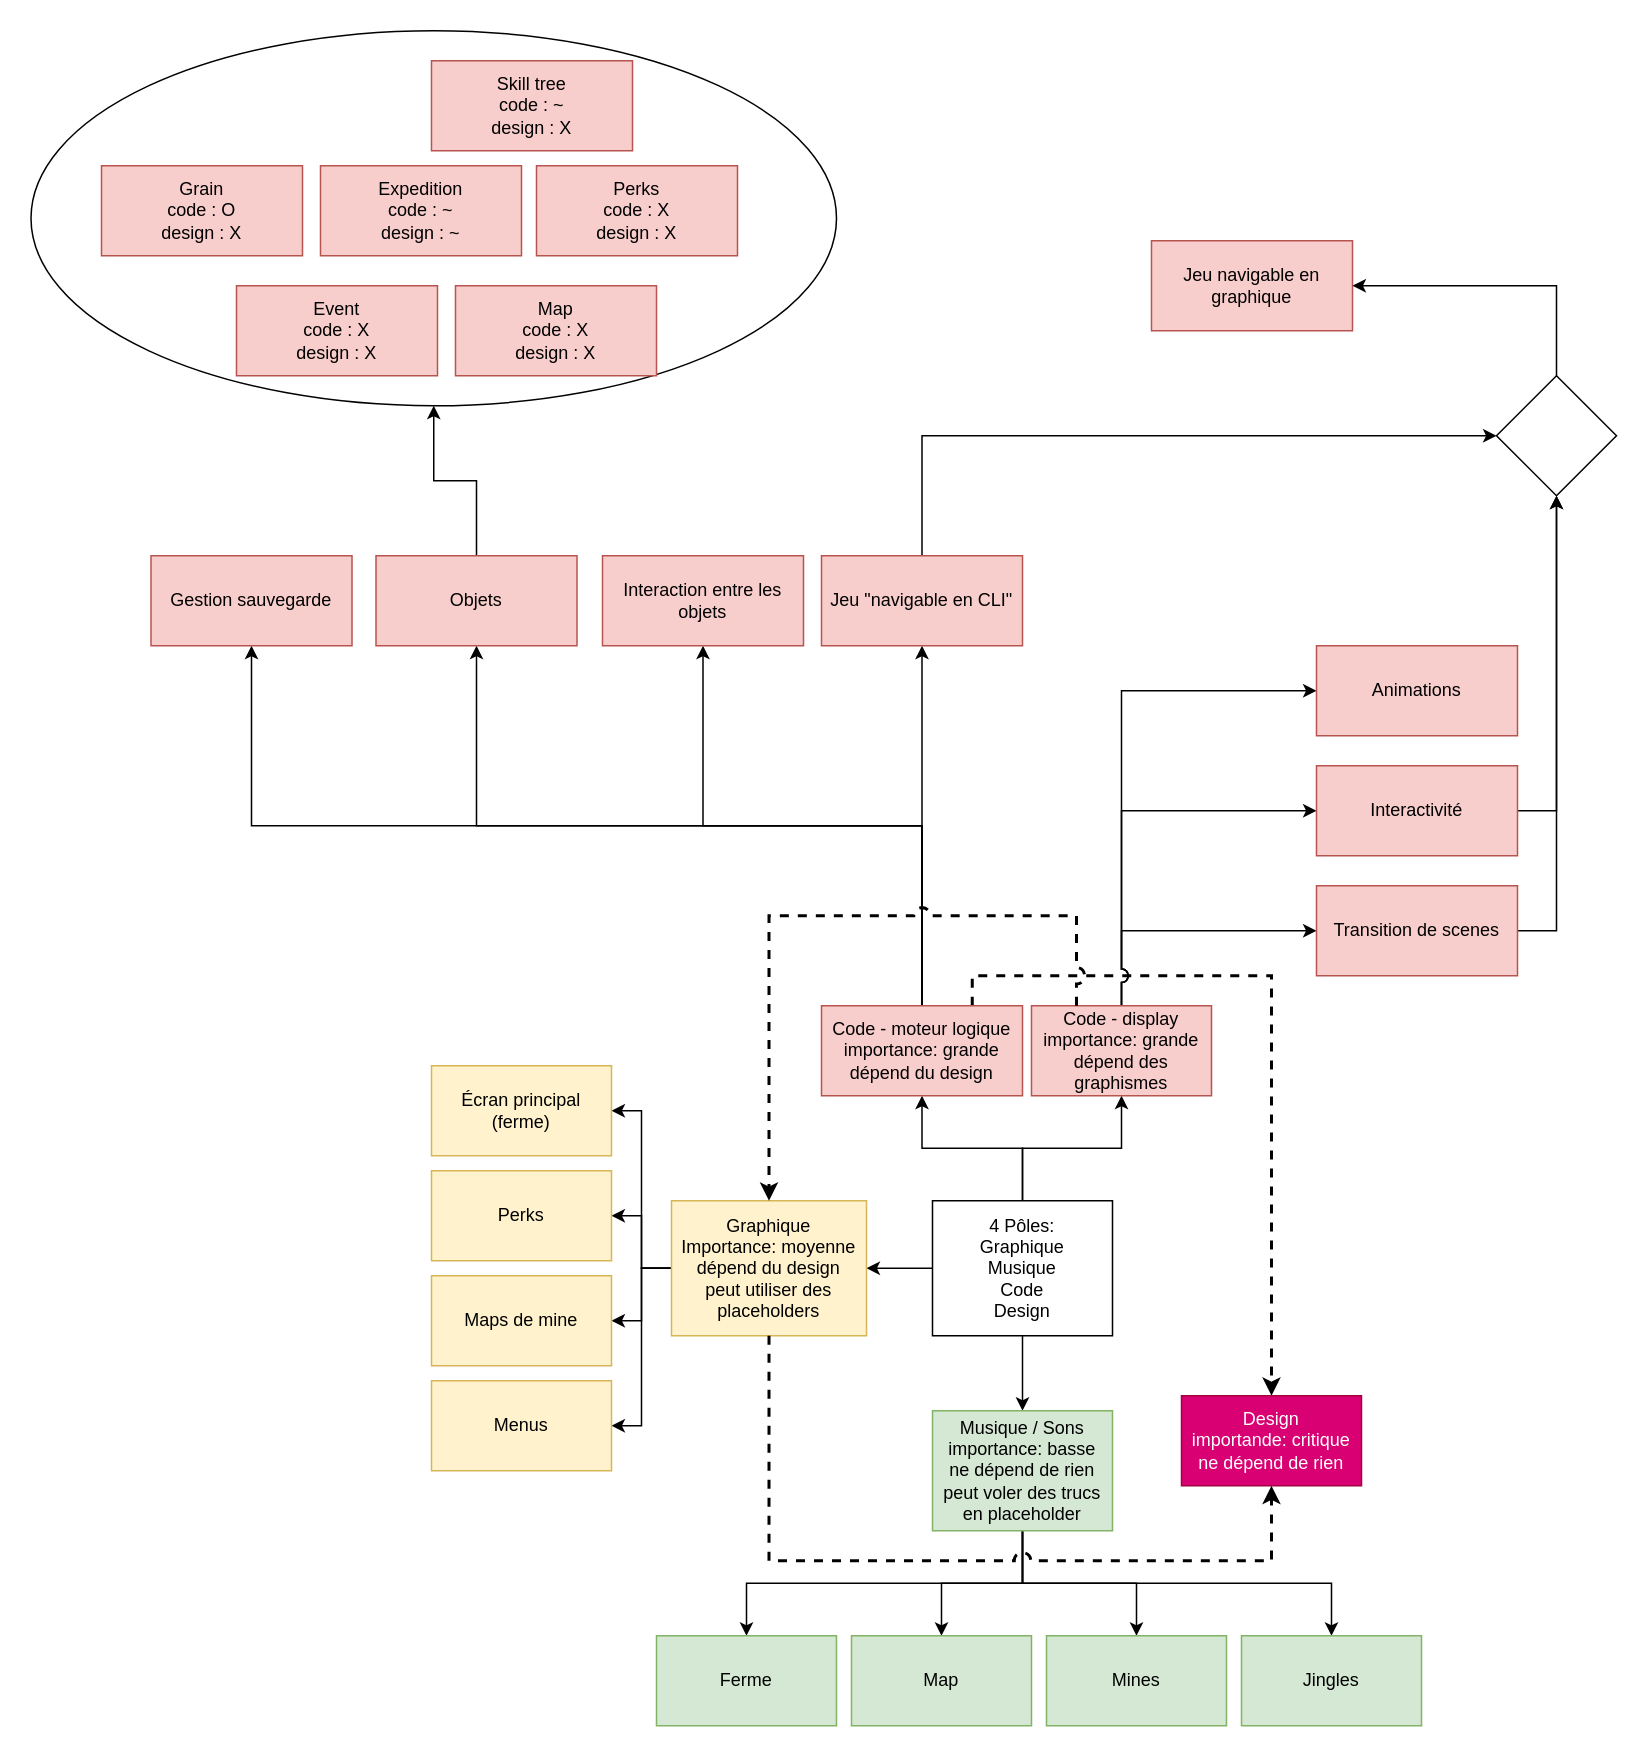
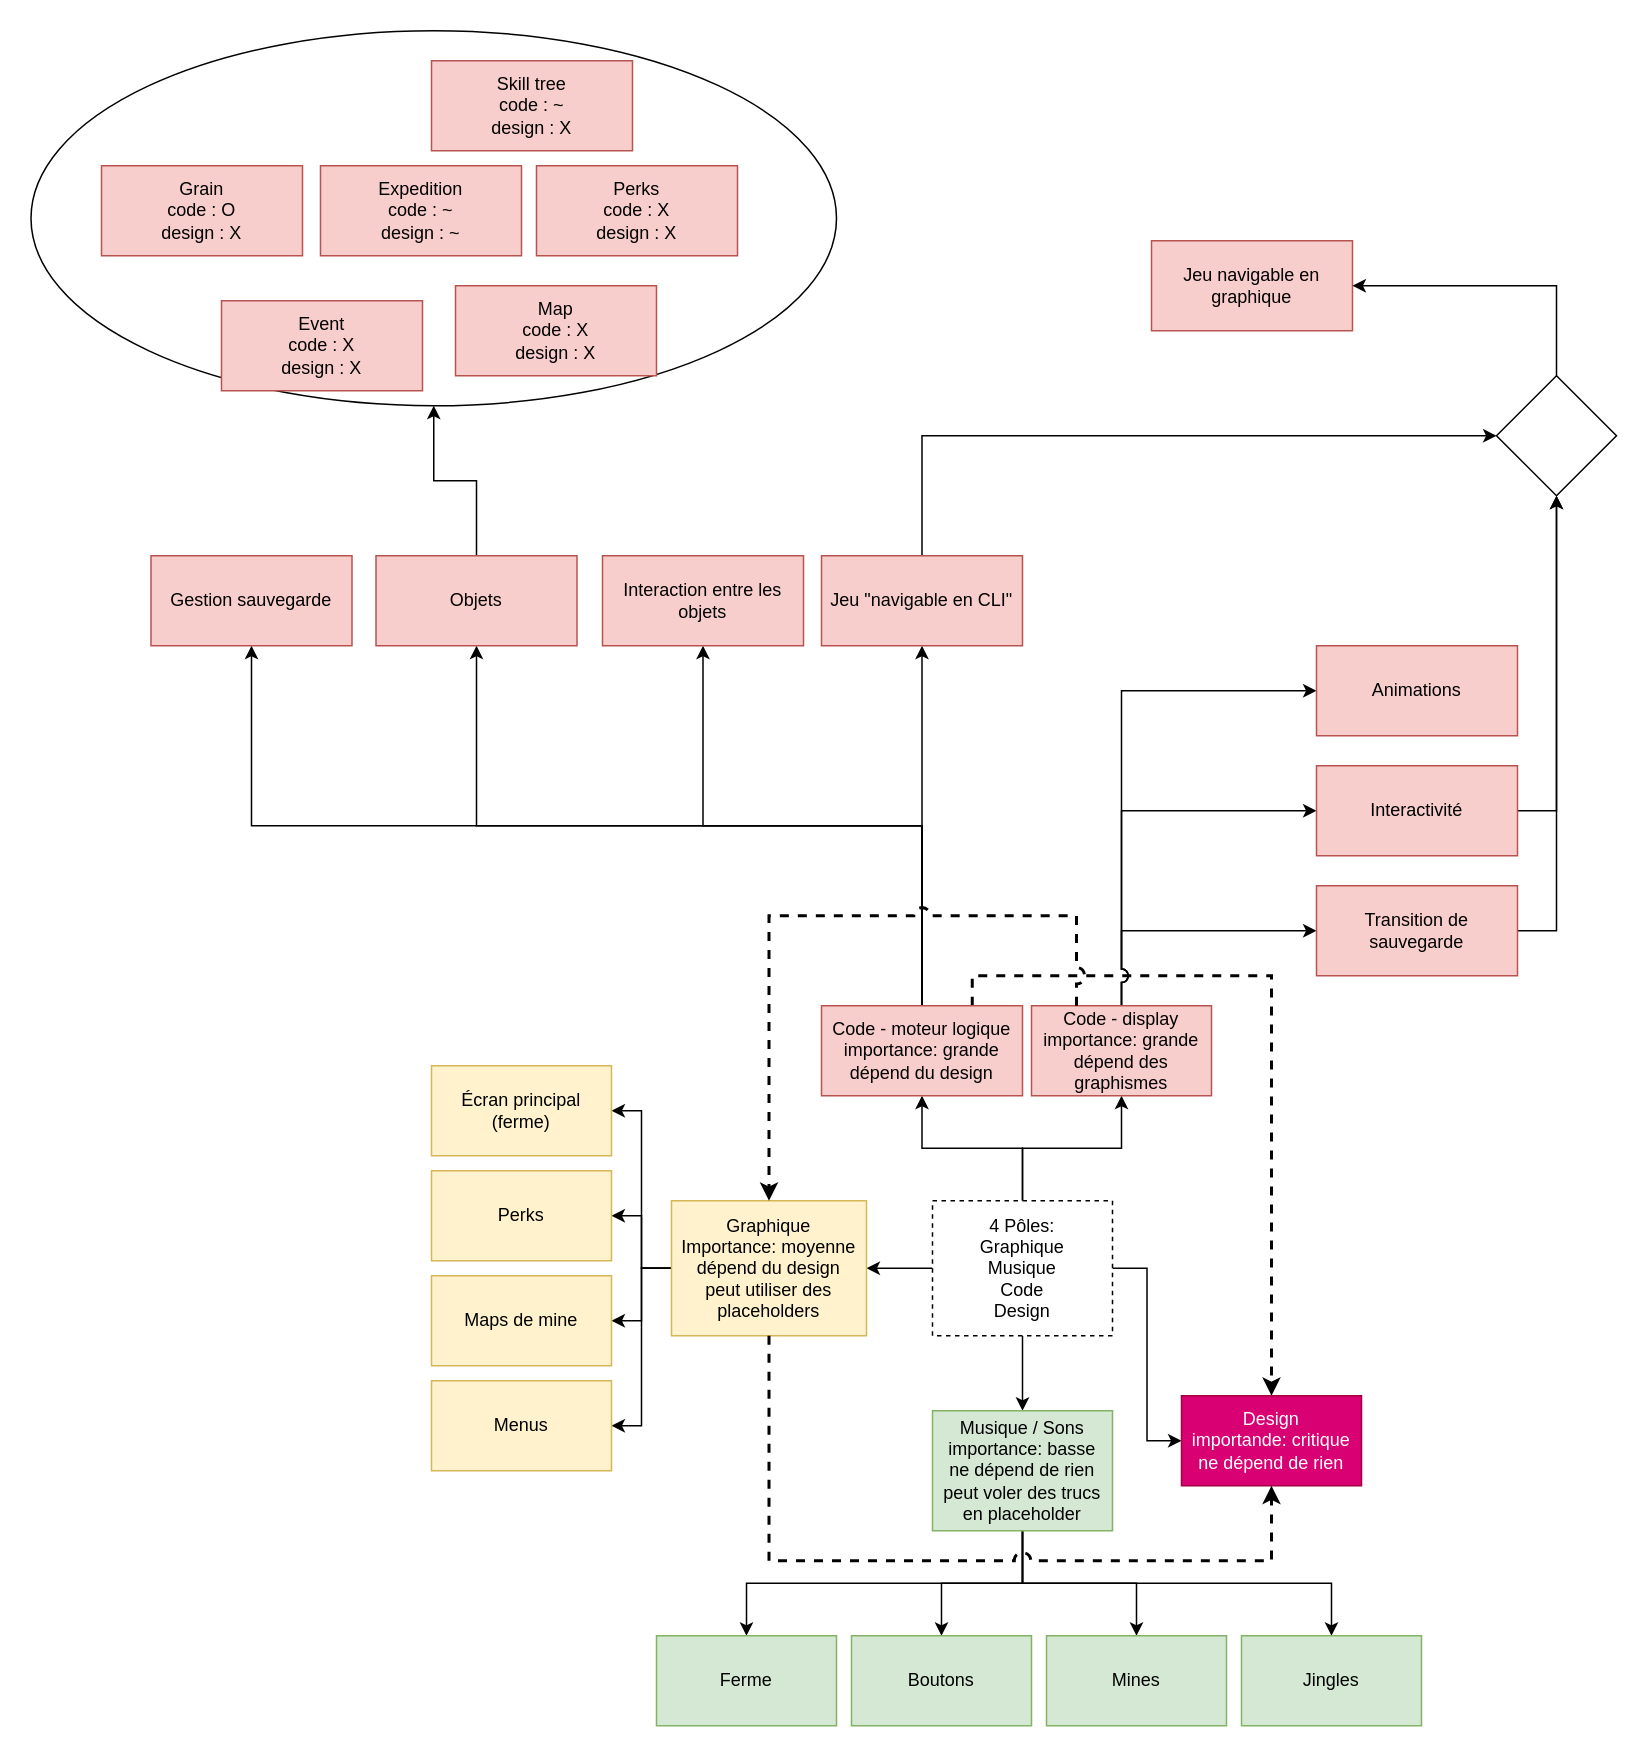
node "Event code : X design : X": moved (337, 331) -> (322, 346)
node "Transition de scenes": label "Transition de scenes" -> "Transition de sauvegarde"
node "4 Pôles: Graphique Musique Code Design": style solid -> dashed
edge "4 Pôles: Graphique Musique Code Design" -> "Design importande: critique ne dépend de rien": added
node "Map": label "Map" -> "Boutons"
